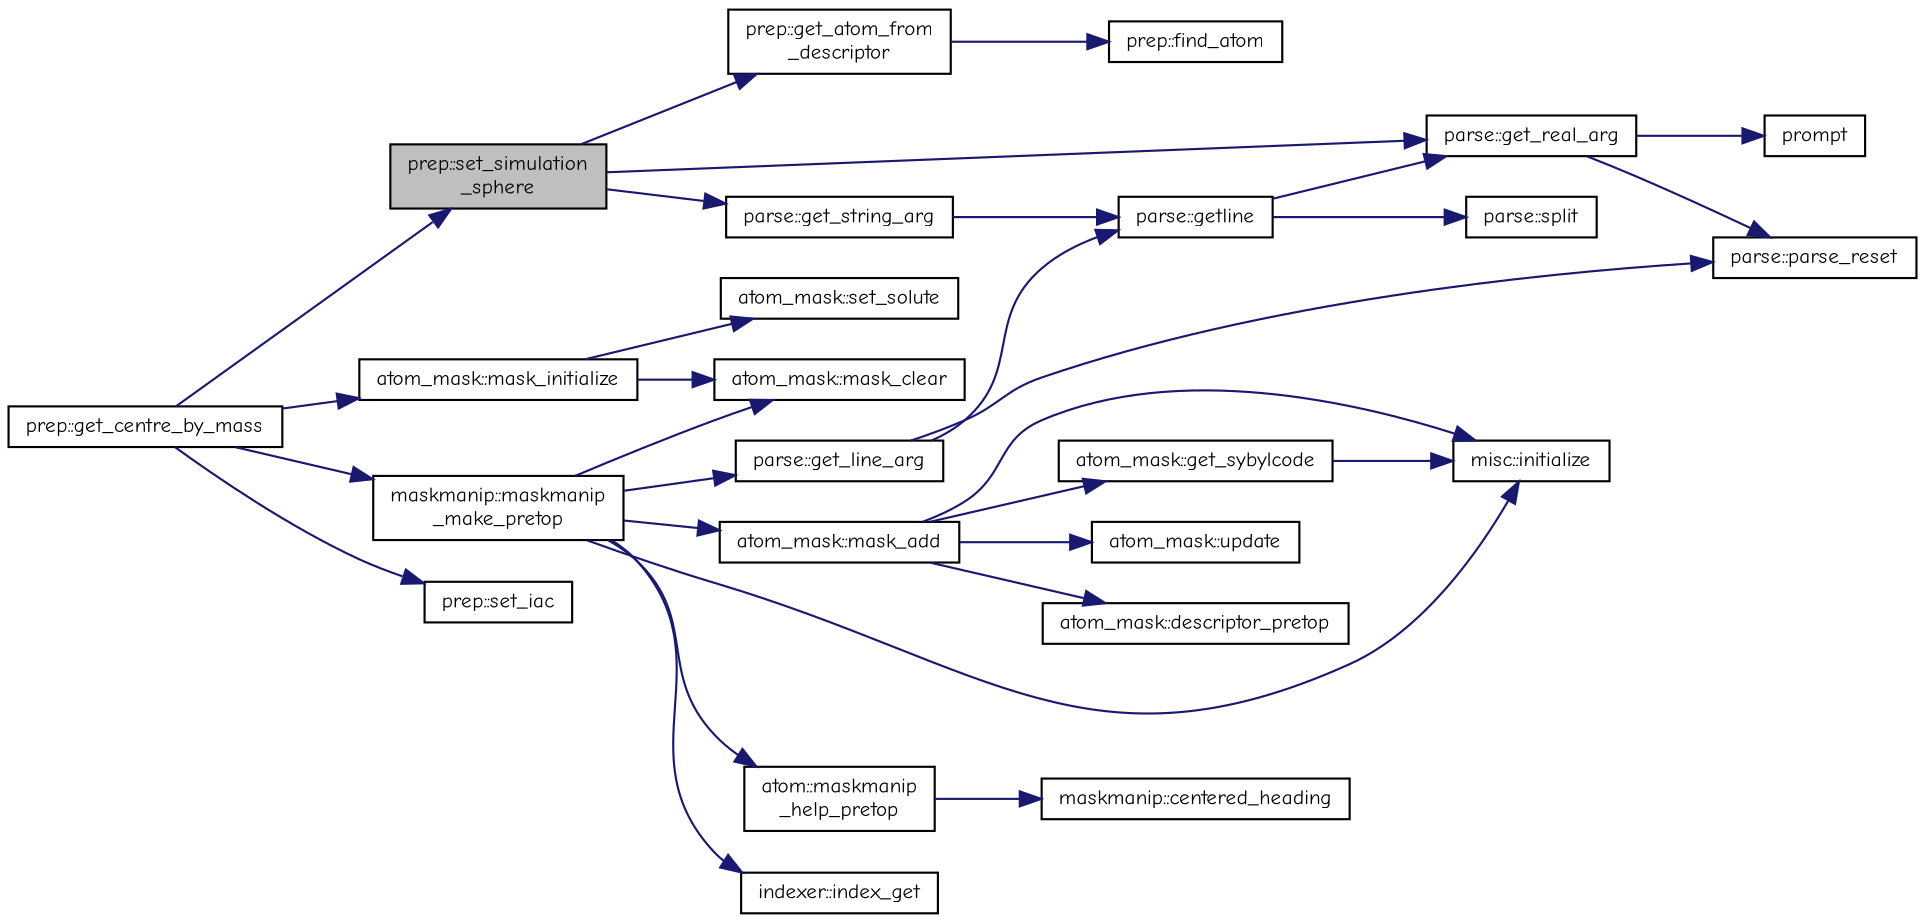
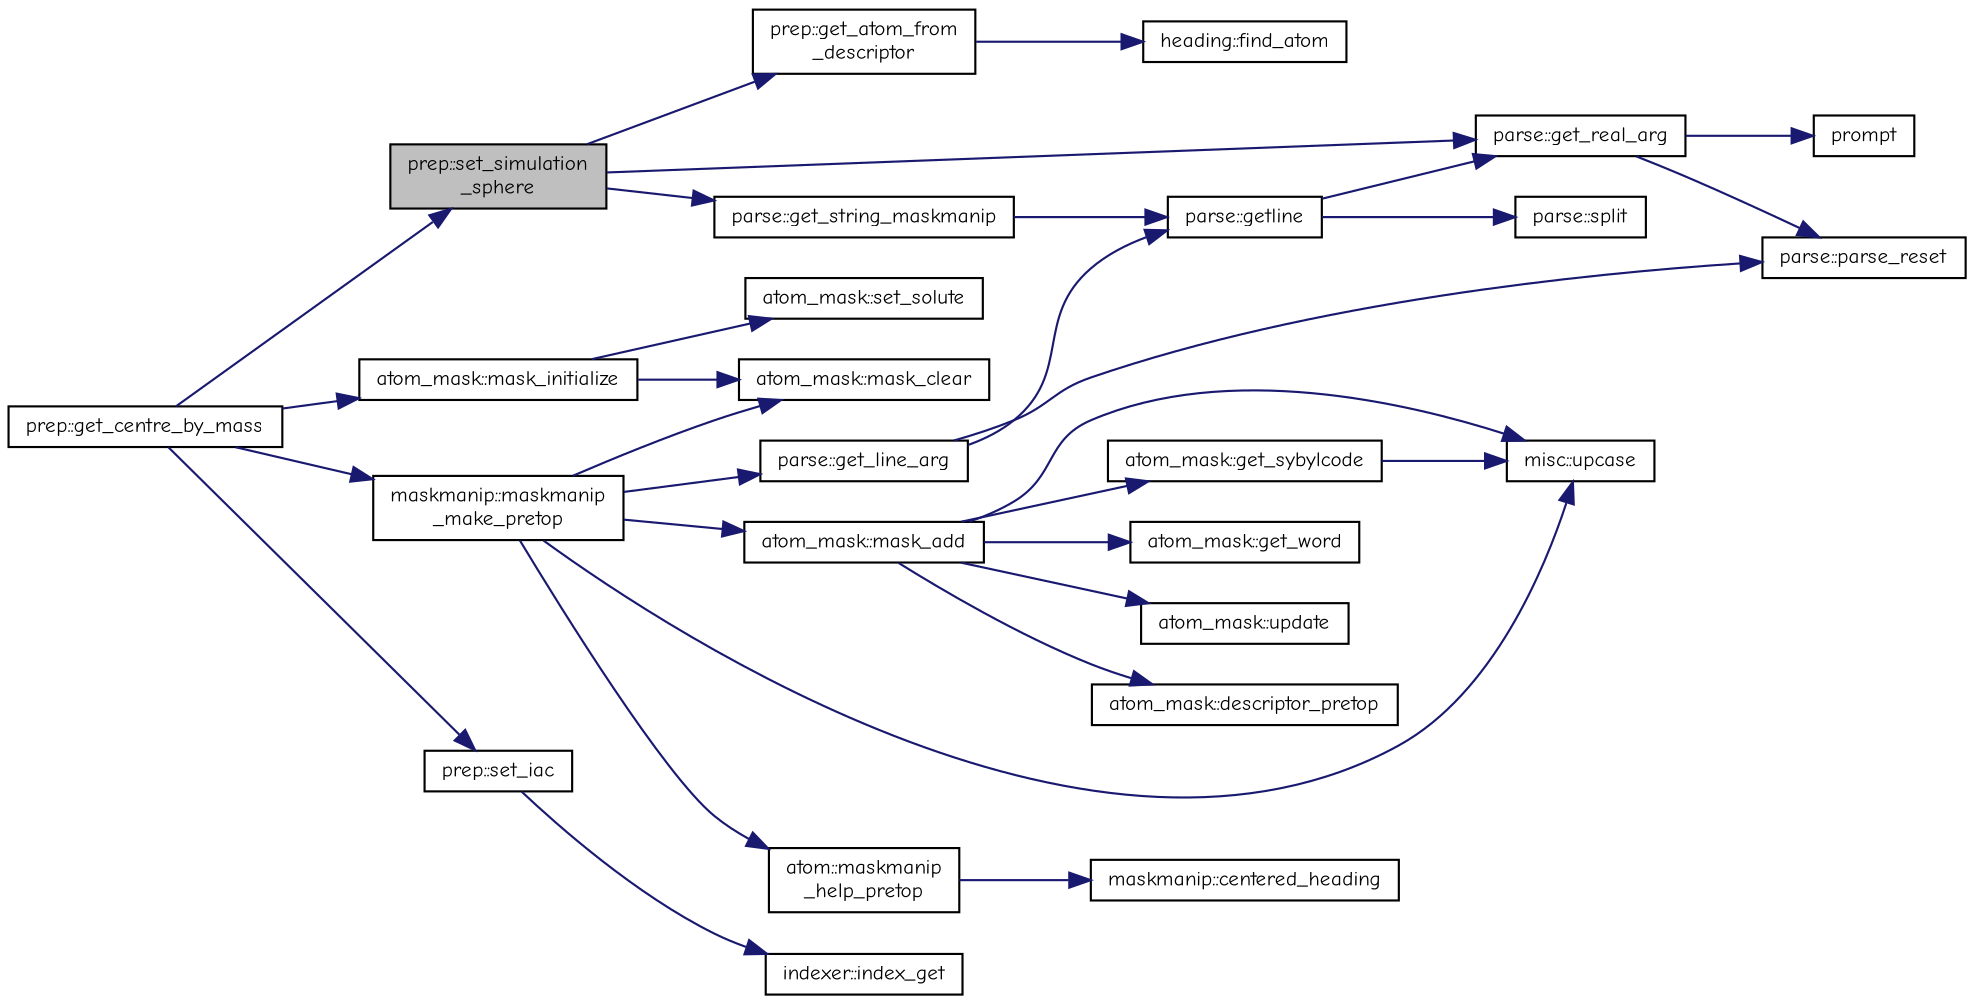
node "prep::find_atom": label "prep::find_atom" -> "heading::find_atom"
node "parse::get_string_arg": label "parse::get_string_arg" -> "parse::get_string_maskmanip"
node "misc::initialize": label "misc::initialize" -> "misc::upcase"
node "atom_mask::get_word": added
edge "maskmanip::maskmanip _make_pretop" -> "indexer::index_get": now "prep::set_iac" -> "indexer::index_get"
